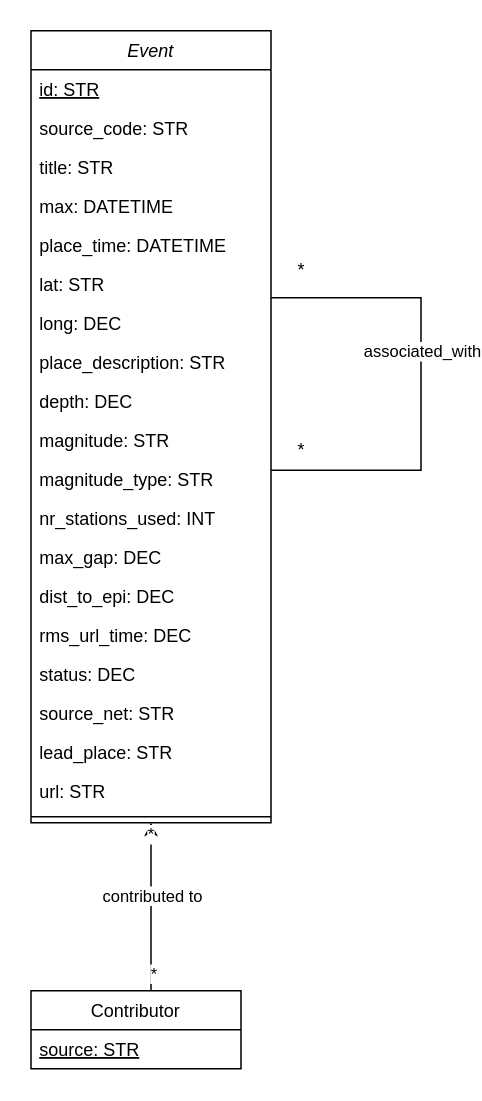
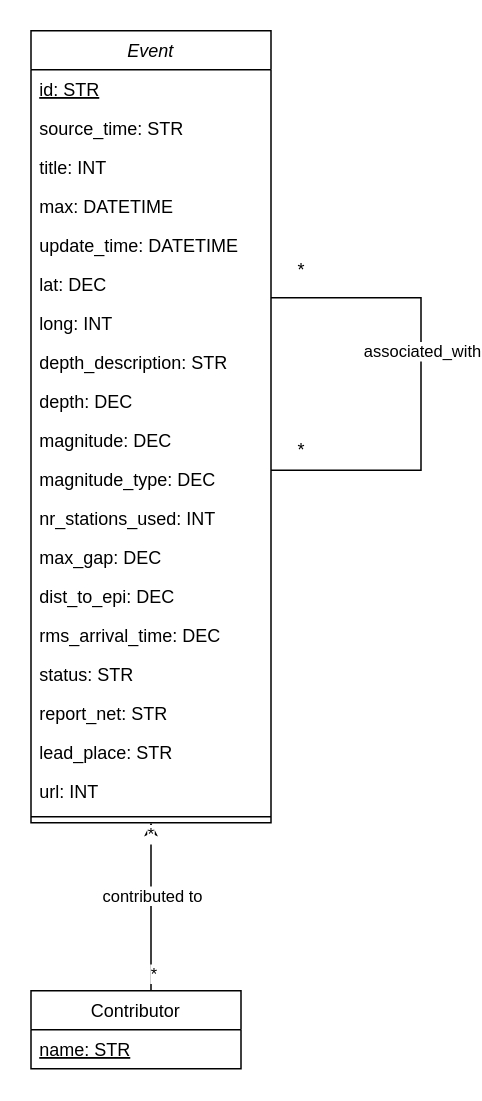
node "source_code: STR": label "source_code: STR" -> "source_time: STR"
node "title: STR": label "title: STR" -> "title: INT"
node "place_time: DATETIME": label "place_time: DATETIME" -> "update_time: DATETIME"
node "lat: STR": label "lat: STR" -> "lat: DEC"
node "long: DEC": label "long: DEC" -> "long: INT"
node "place_description: STR": label "place_description: STR" -> "depth_description: STR"
node "magnitude: STR": label "magnitude: STR" -> "magnitude: DEC"
node "magnitude_type: STR": label "magnitude_type: STR" -> "magnitude_type: DEC"
node "rms_url_time: DEC": label "rms_url_time: DEC" -> "rms_arrival_time: DEC"
node "status: DEC": label "status: DEC" -> "status: STR"
node "source_net: STR": label "source_net: STR" -> "report_net: STR"
node "url: STR": label "url: STR" -> "url: INT"
node "source: STR": label "source: STR" -> "name: STR"
